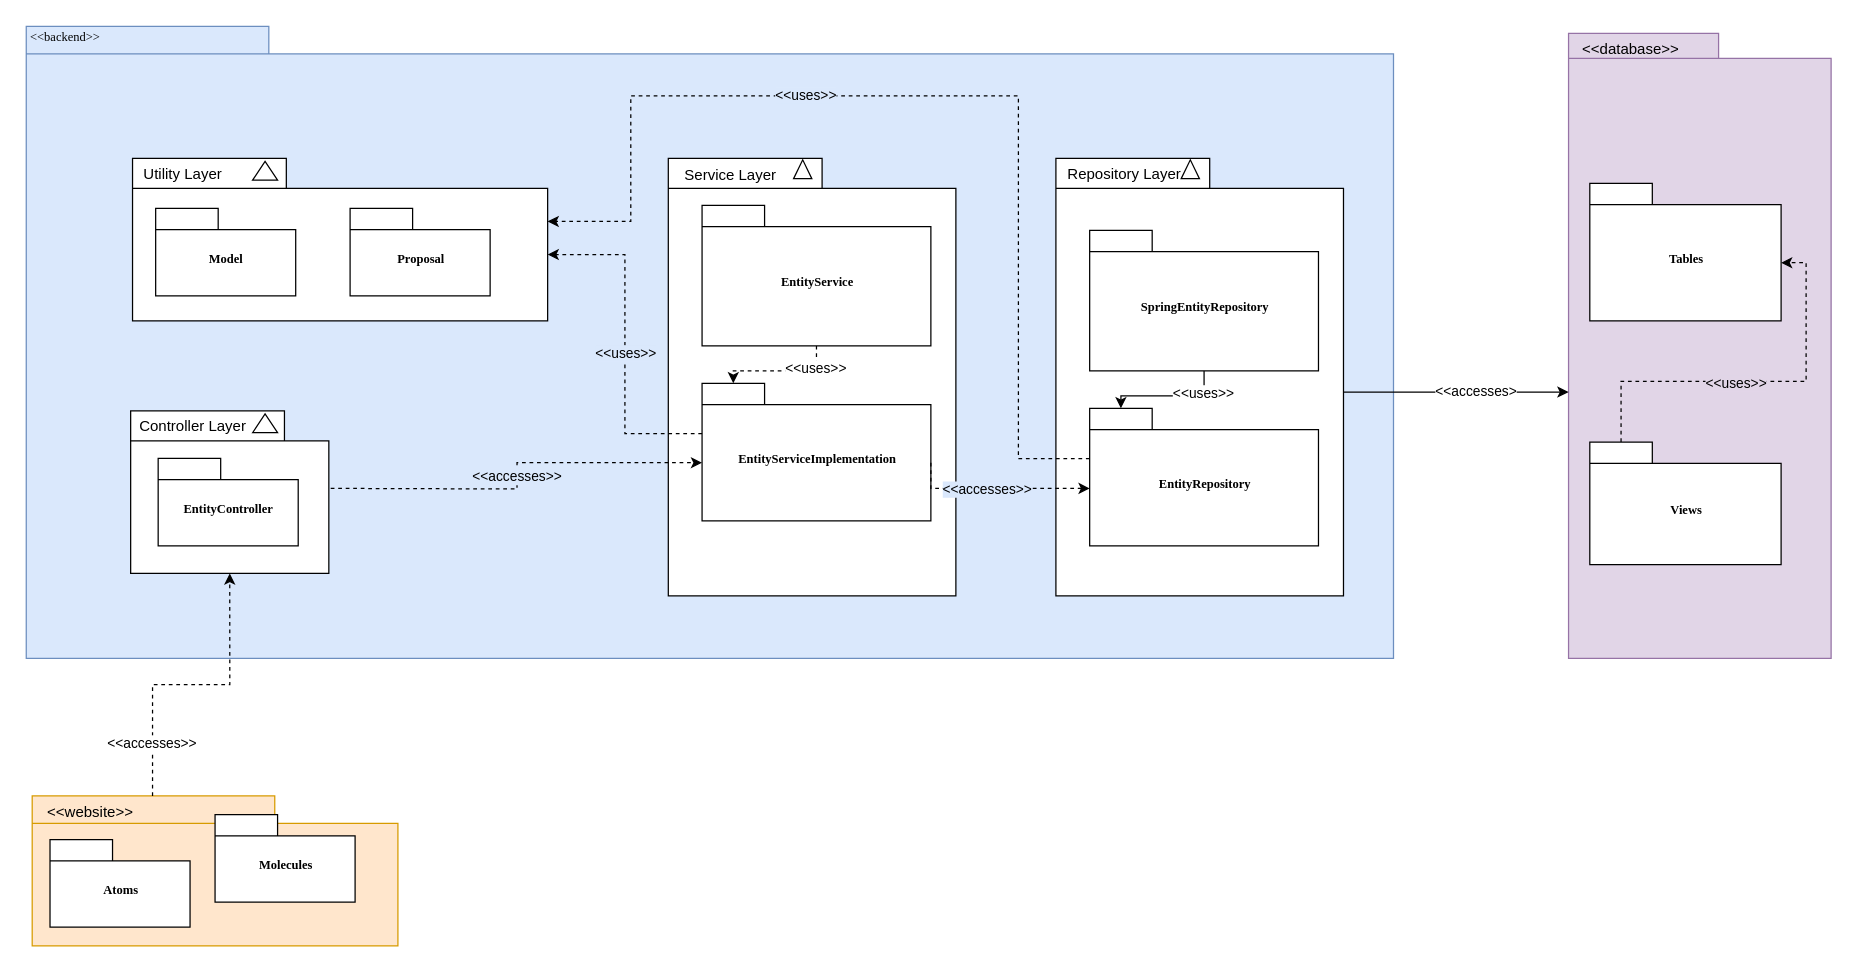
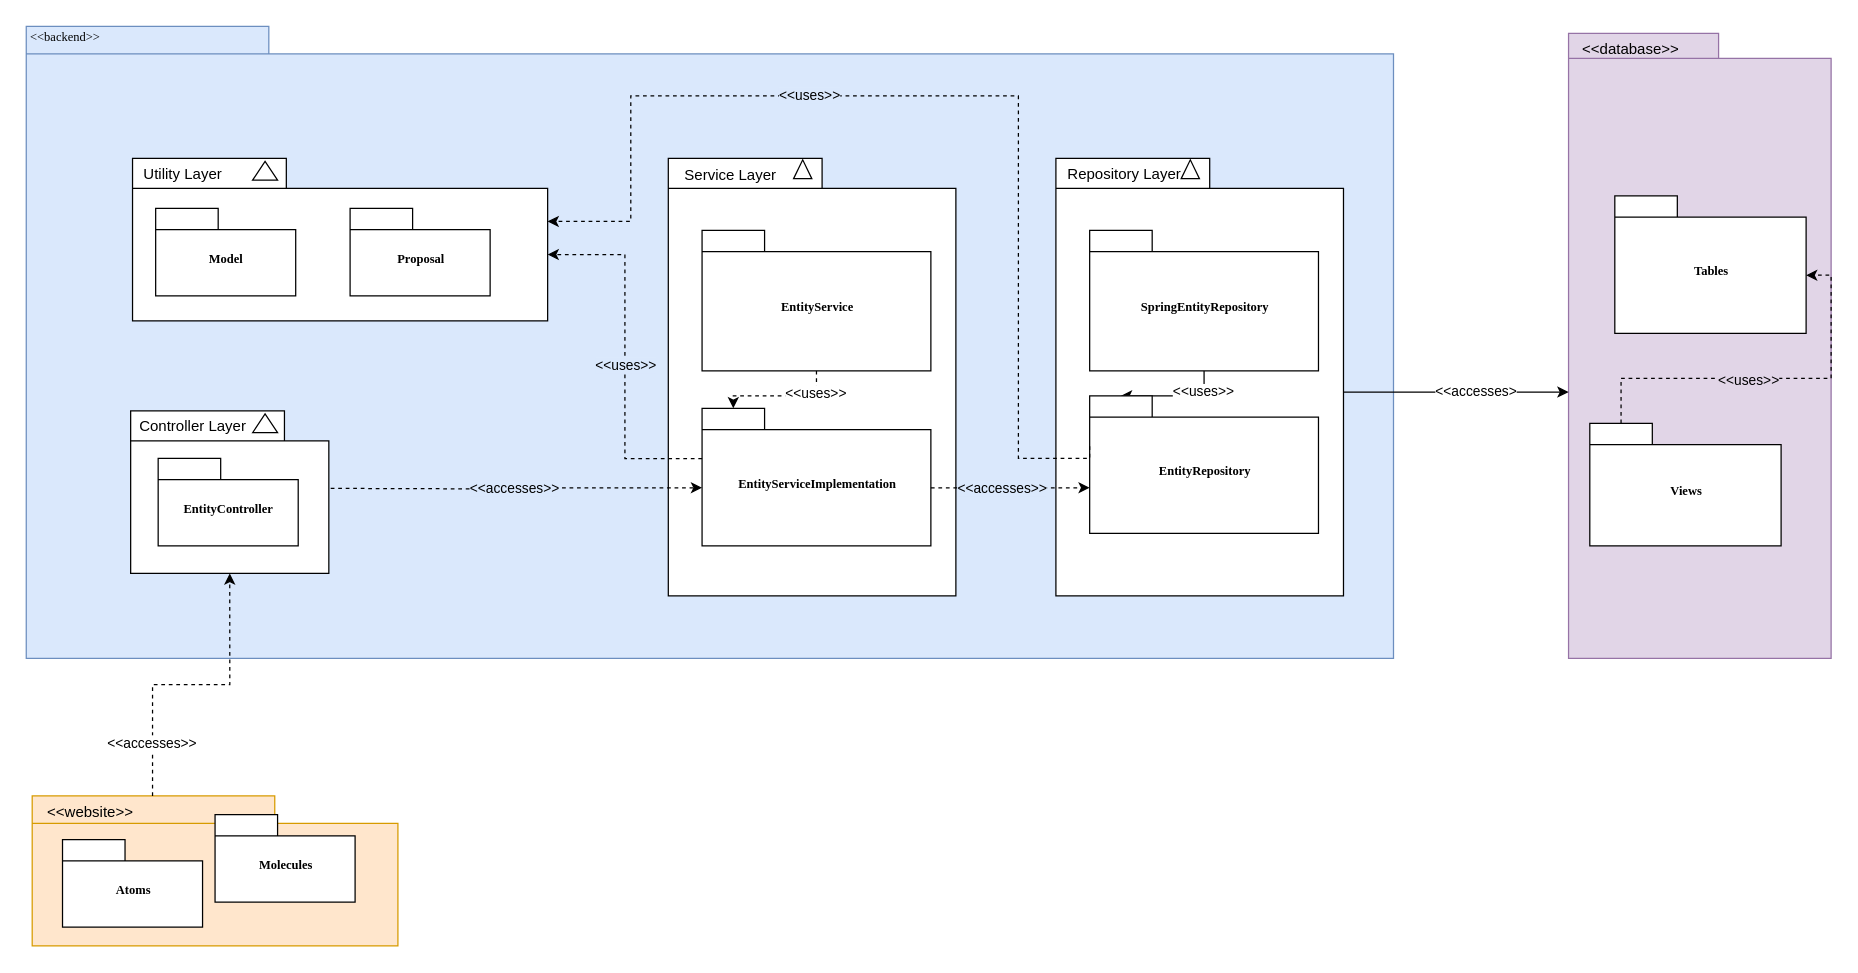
node "Tables": moved (1685, 252) -> (1710, 264)
node "EntityService": moved (816, 275) -> (816, 300)
node "EntityServiceImplementation": moved (816, 452) -> (816, 477)
node "EntityRepository": moved (1204, 477) -> (1204, 464)
node "Views": moved (1685, 503) -> (1685, 484)
node "Atoms": moved (120, 883) -> (133, 883)
